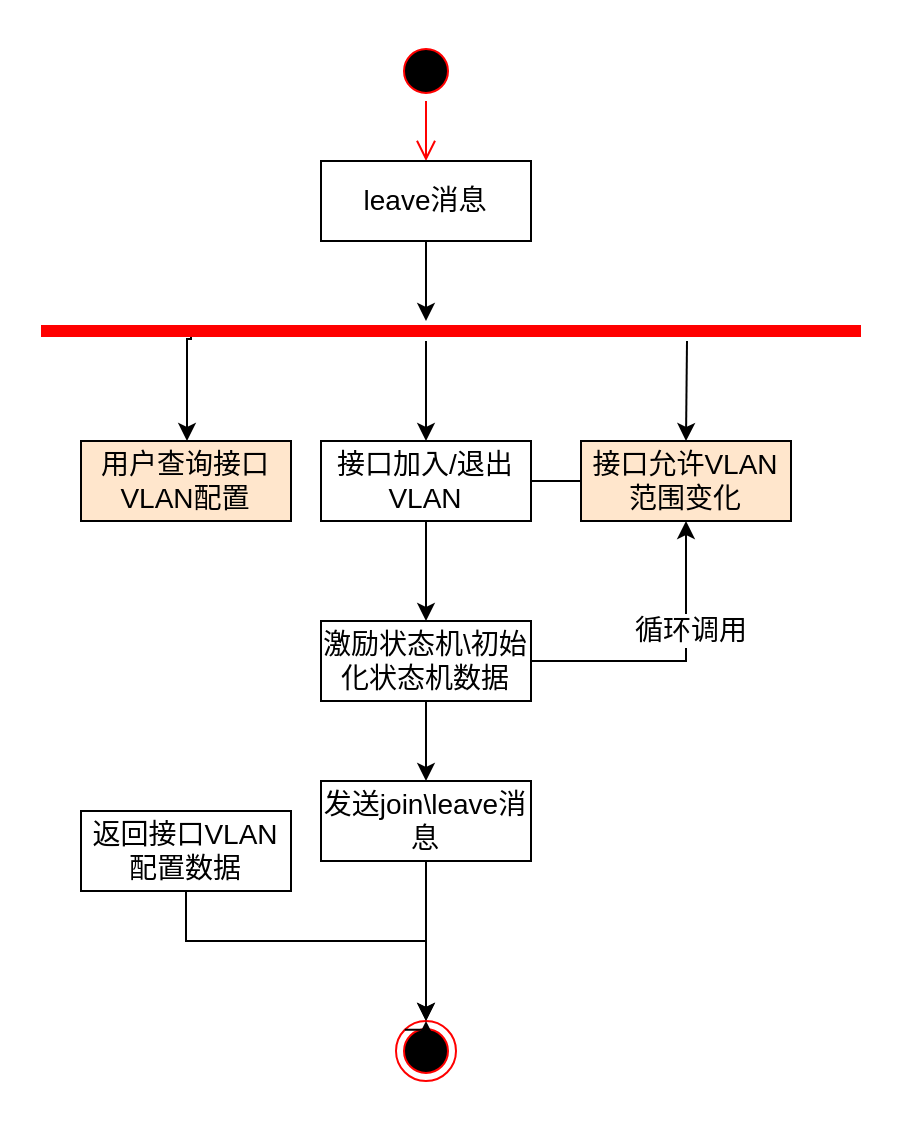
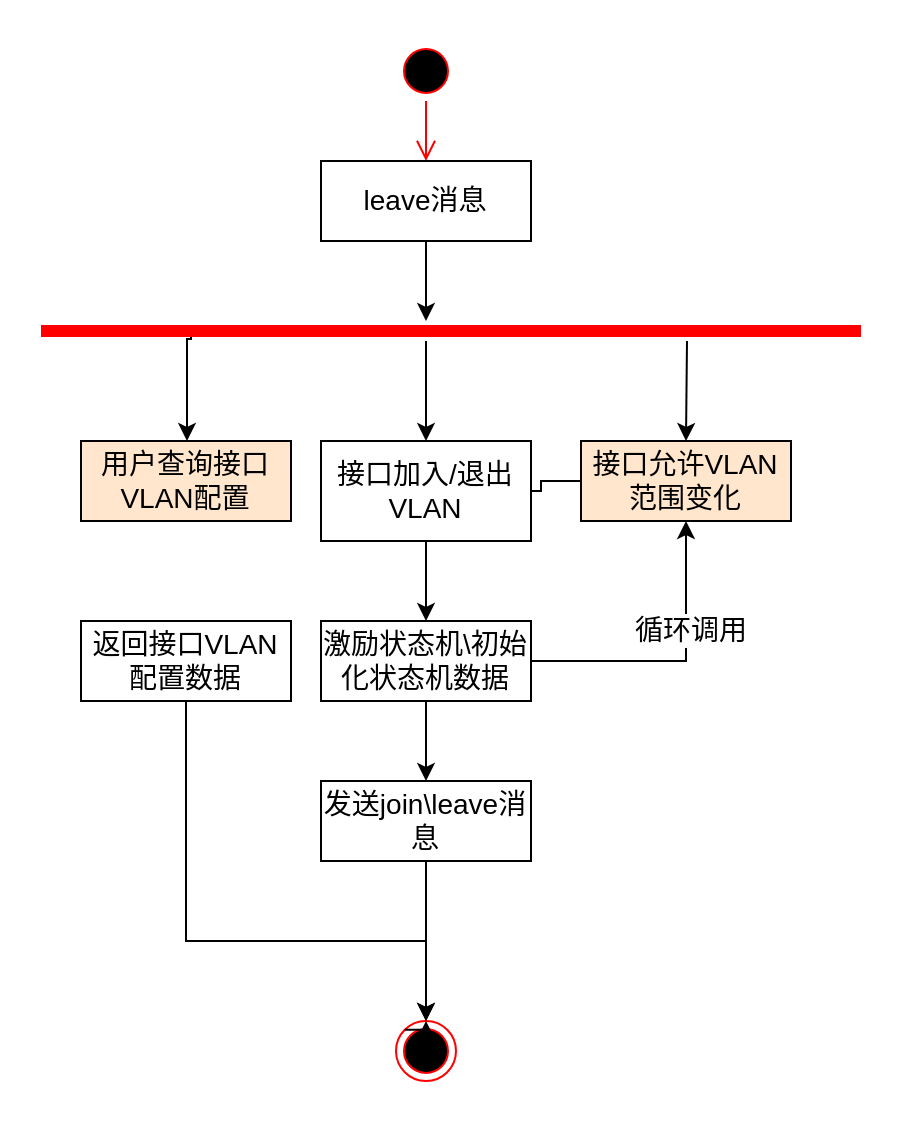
node "接口加入/退出VLAN": size 210x80 -> 210x100
node "返回接口VLAN配置数据": moved (186, 851) -> (186, 661)
